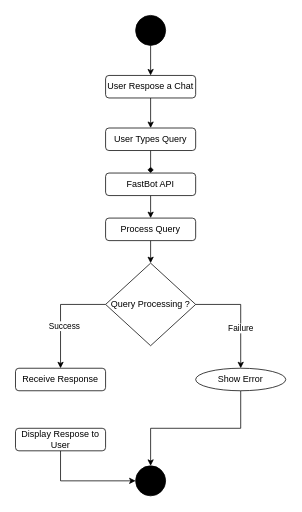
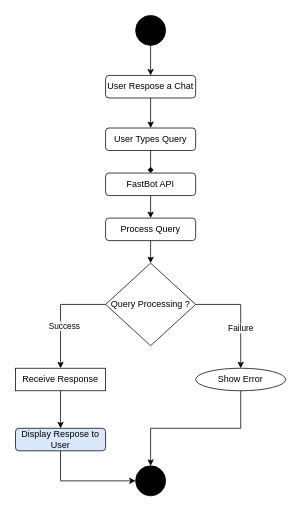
node "Receive Response": shape rounded rectangle -> rectangle
edge "Receive Response" -> "Display Respose to User": added
node "Display Respose to User": fillcolor #ffffff -> #dae8fc
